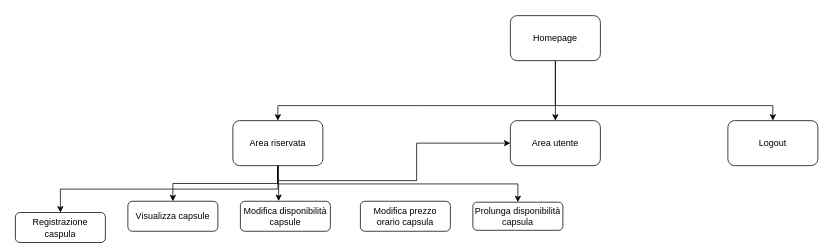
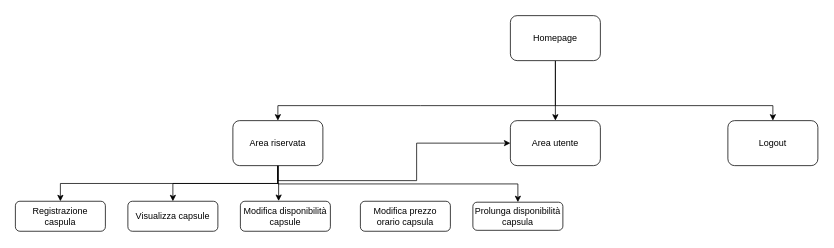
node "Registrazione caspula": moved (60, 227) -> (60, 216)
